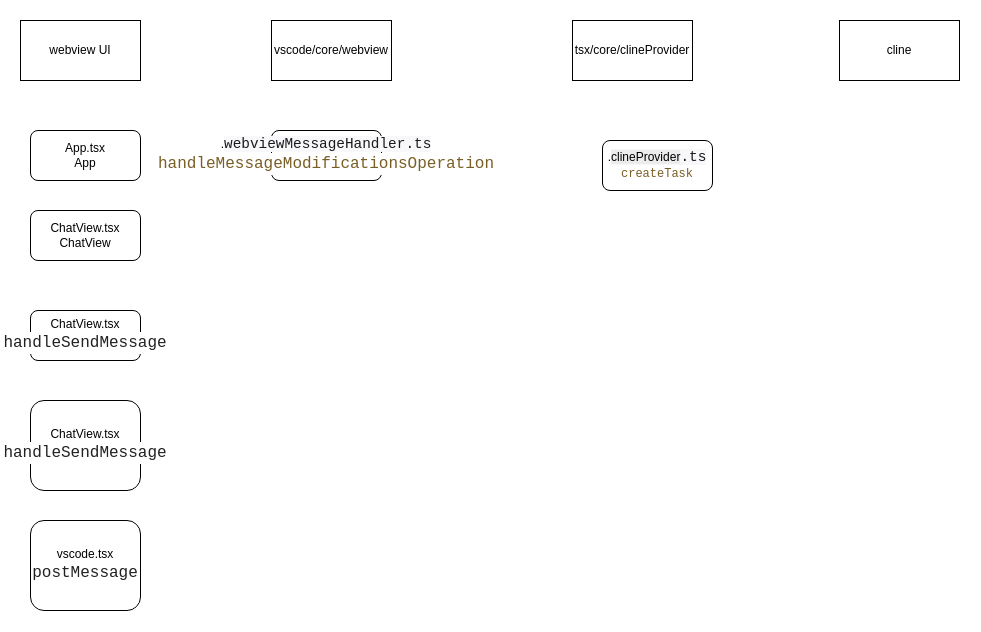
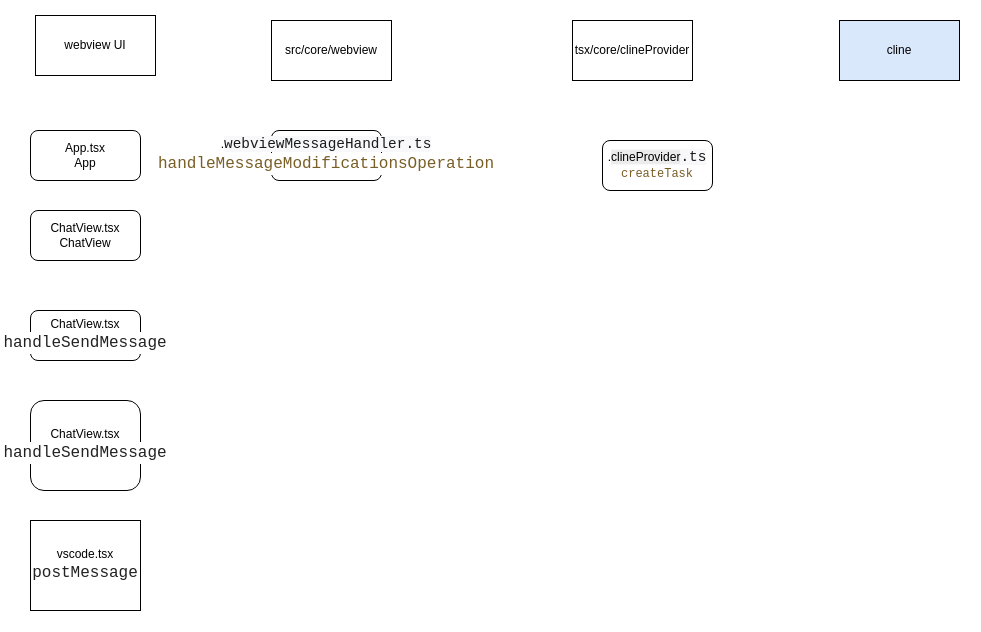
node "webview UI": moved (81, 51) -> (96, 46)
node "vscode/core/webview": label "vscode/core/webview" -> "src/core/webview"
node "cline": fillcolor #ffffff -> #dae8fc
node "vscode.tsx postMessage": shape rounded rectangle -> rectangle
